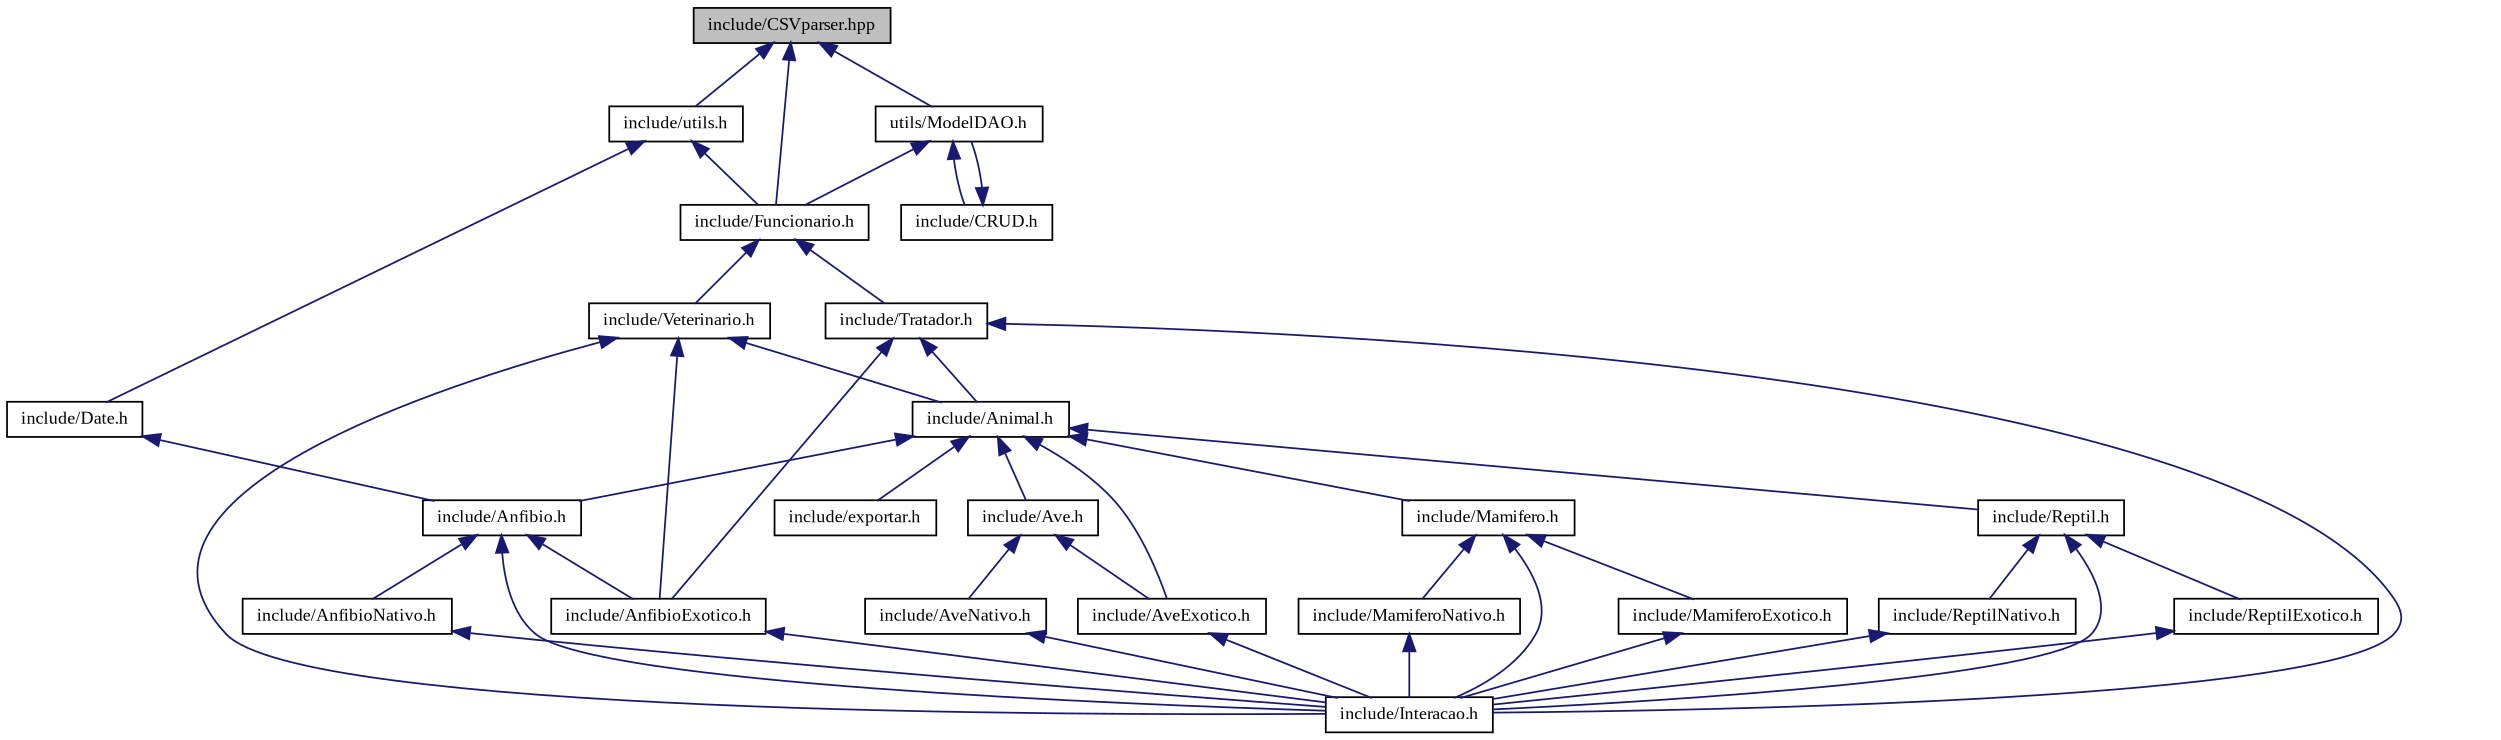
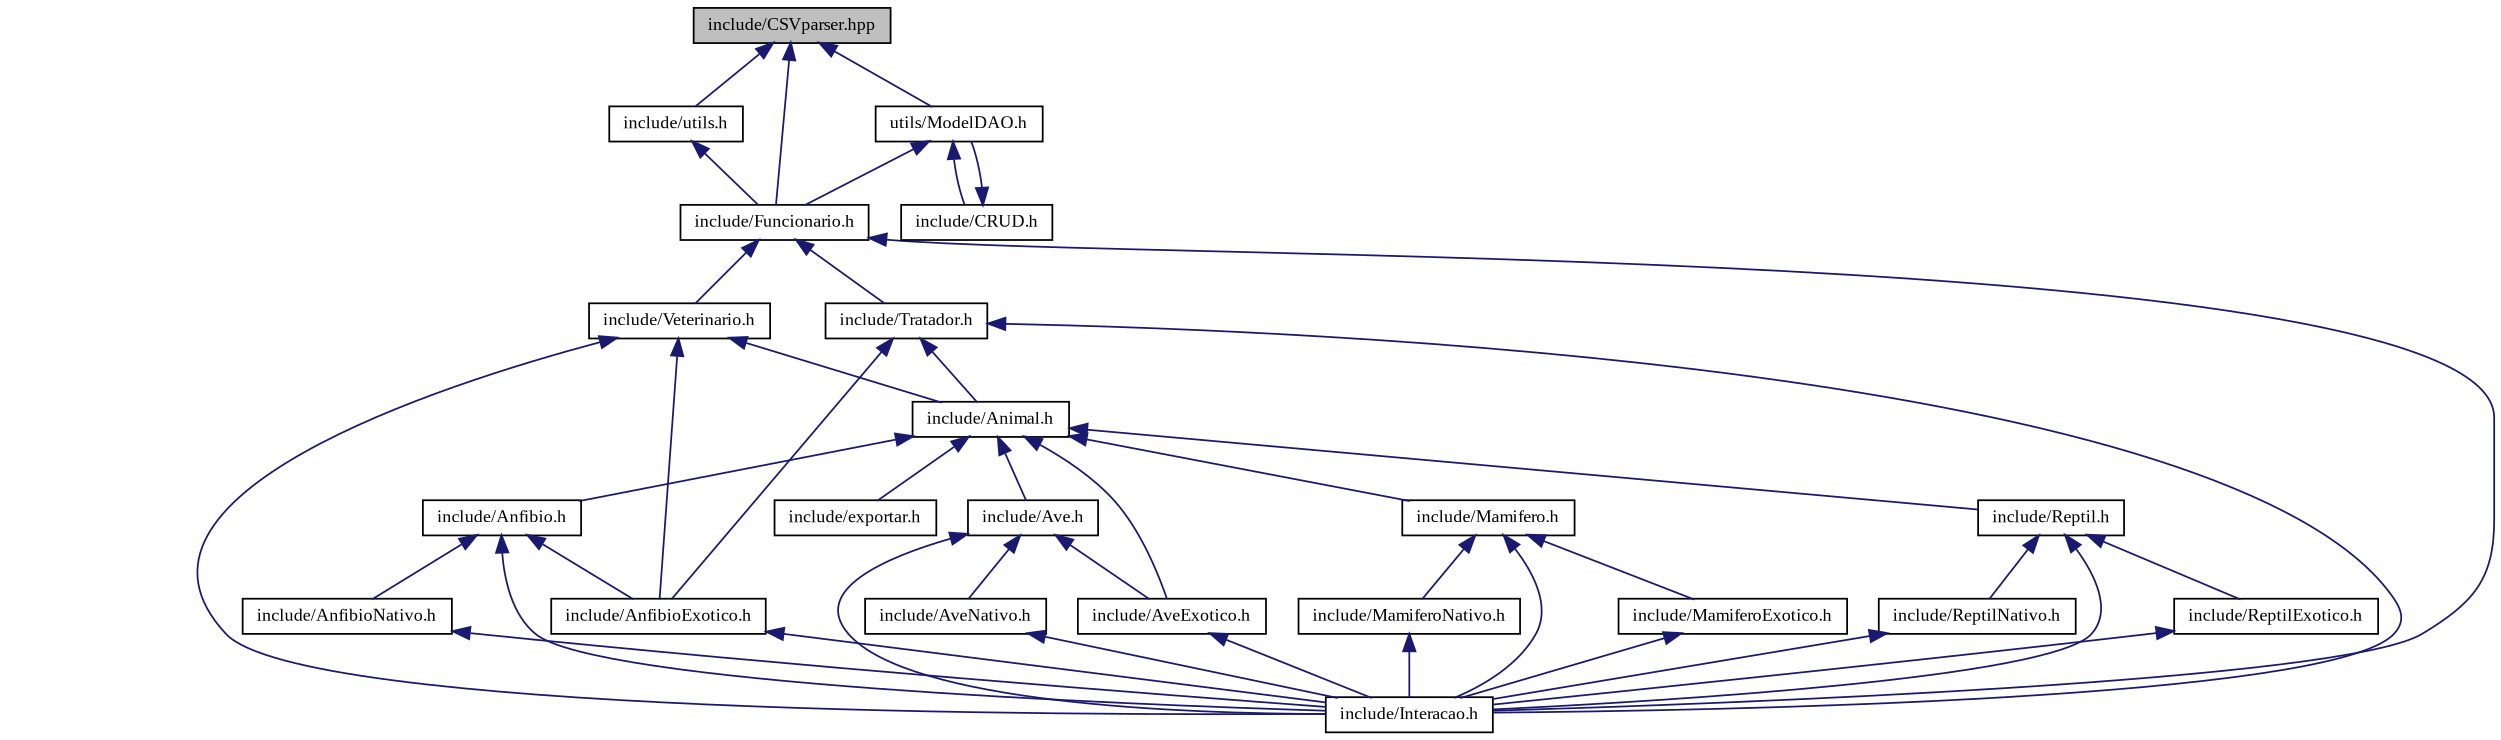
edge "include/Interacao.h" -> "include/Funcionario.h": added
node "include/Date.h": removed
edge "include/Interacao.h" -> "include/Ave.h": added
